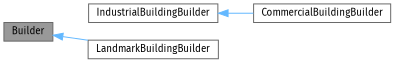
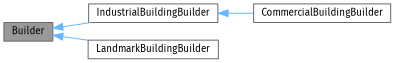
edge "IndustrialBuildingBuilder" -> "Builder": added
